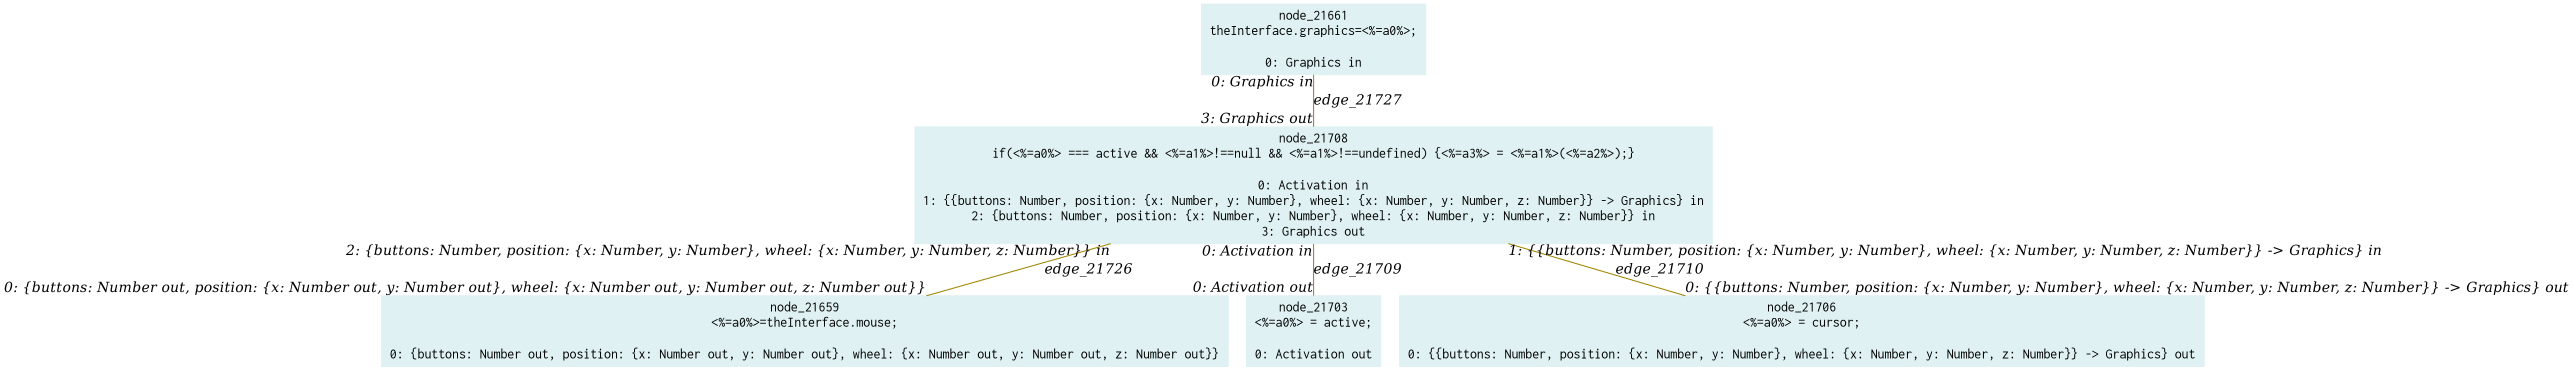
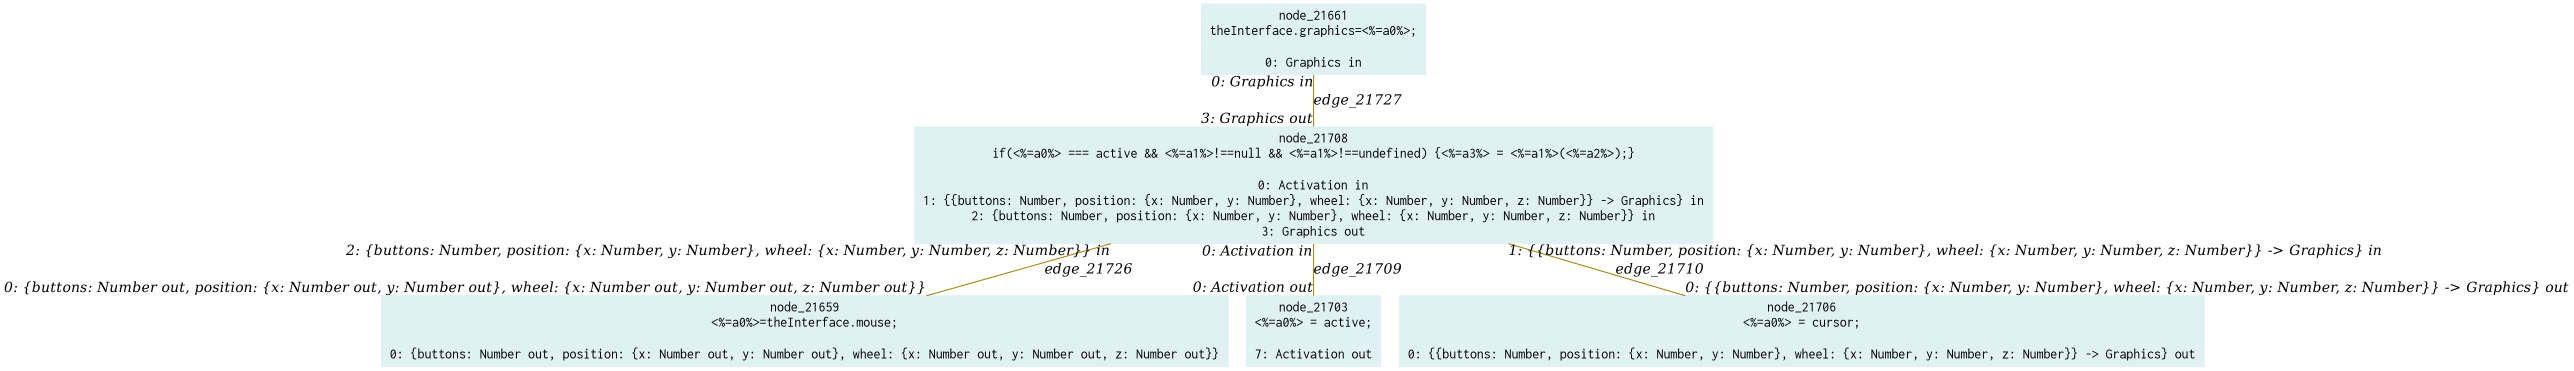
node "node_21703 <%=a0%> = active; 0: Activation out": label "node_21703 <%=a0%> = active; 0: Activation out" -> "node_21703 <%=a0%> = active; 7: Activation out"
